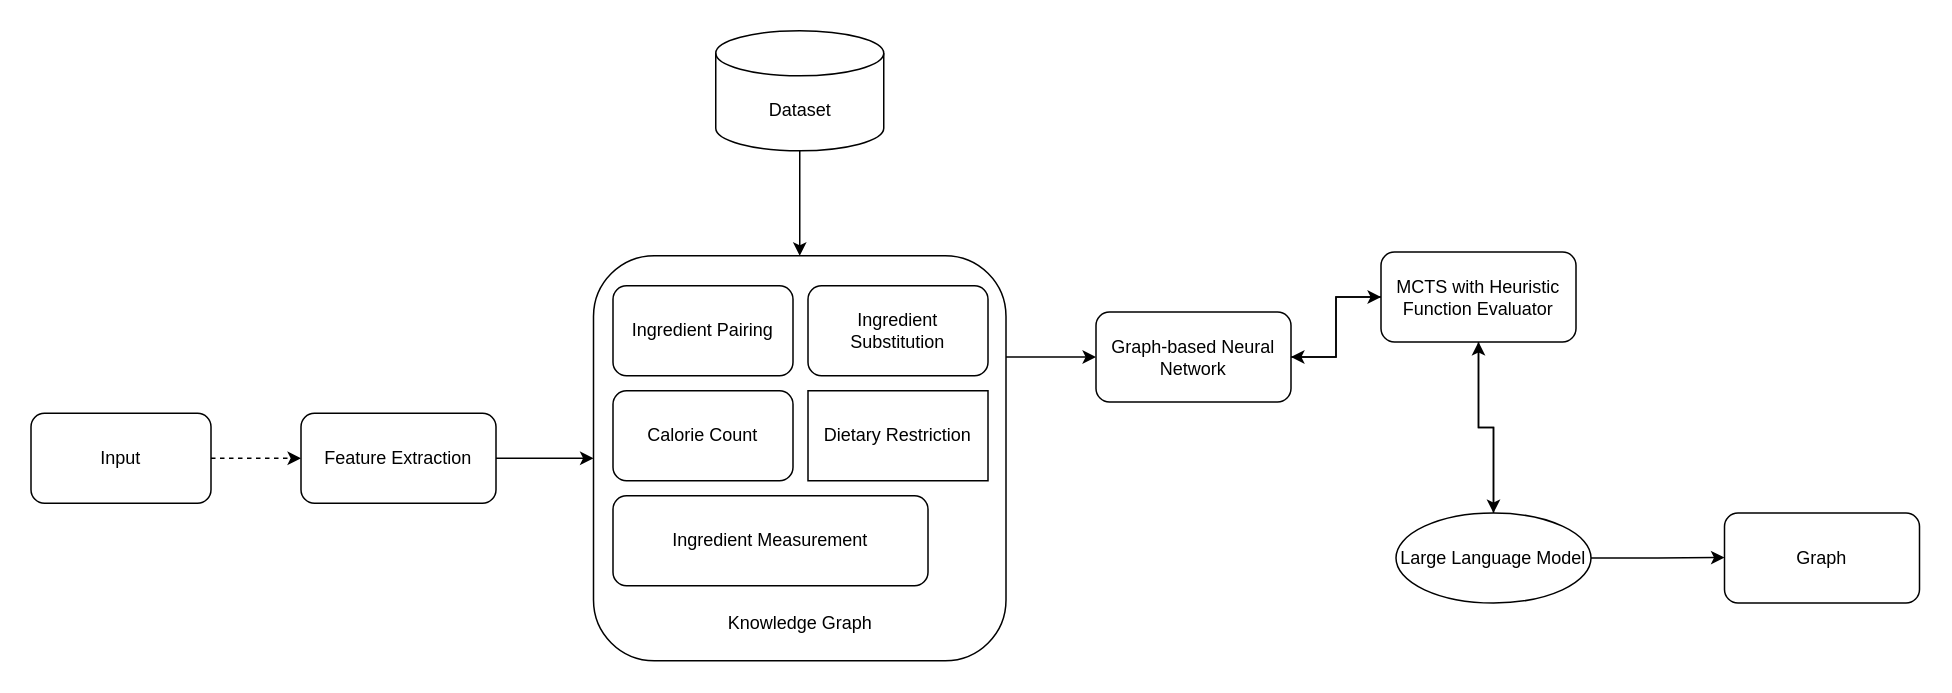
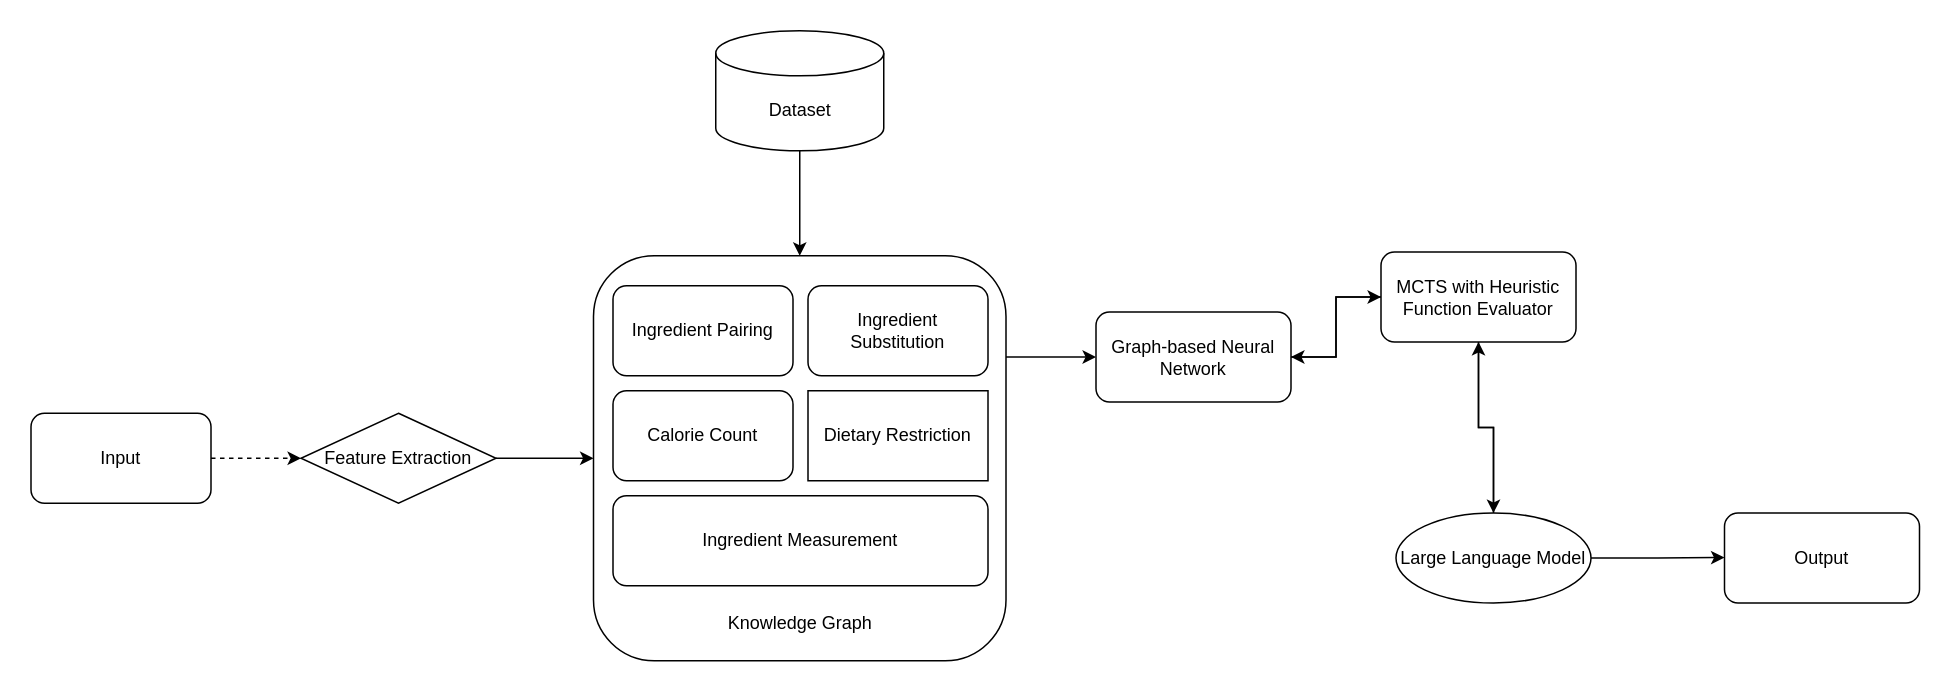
node "Feature Extraction": shape rounded rectangle -> diamond
node "Ingredient Measurement": size 315x90 -> 375x90
node "Graph": label "Graph" -> "Output"
